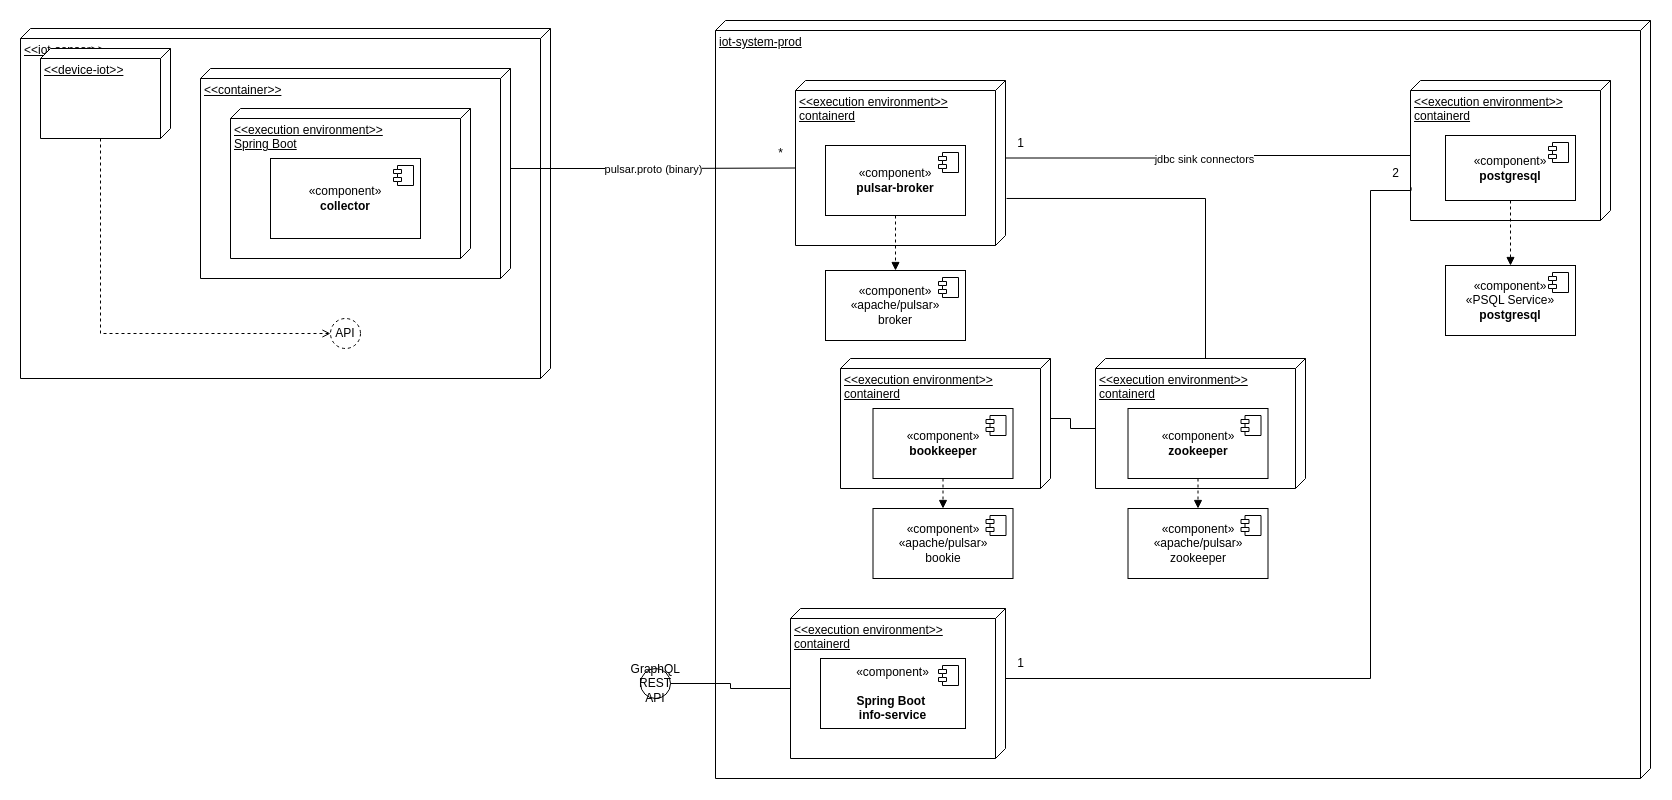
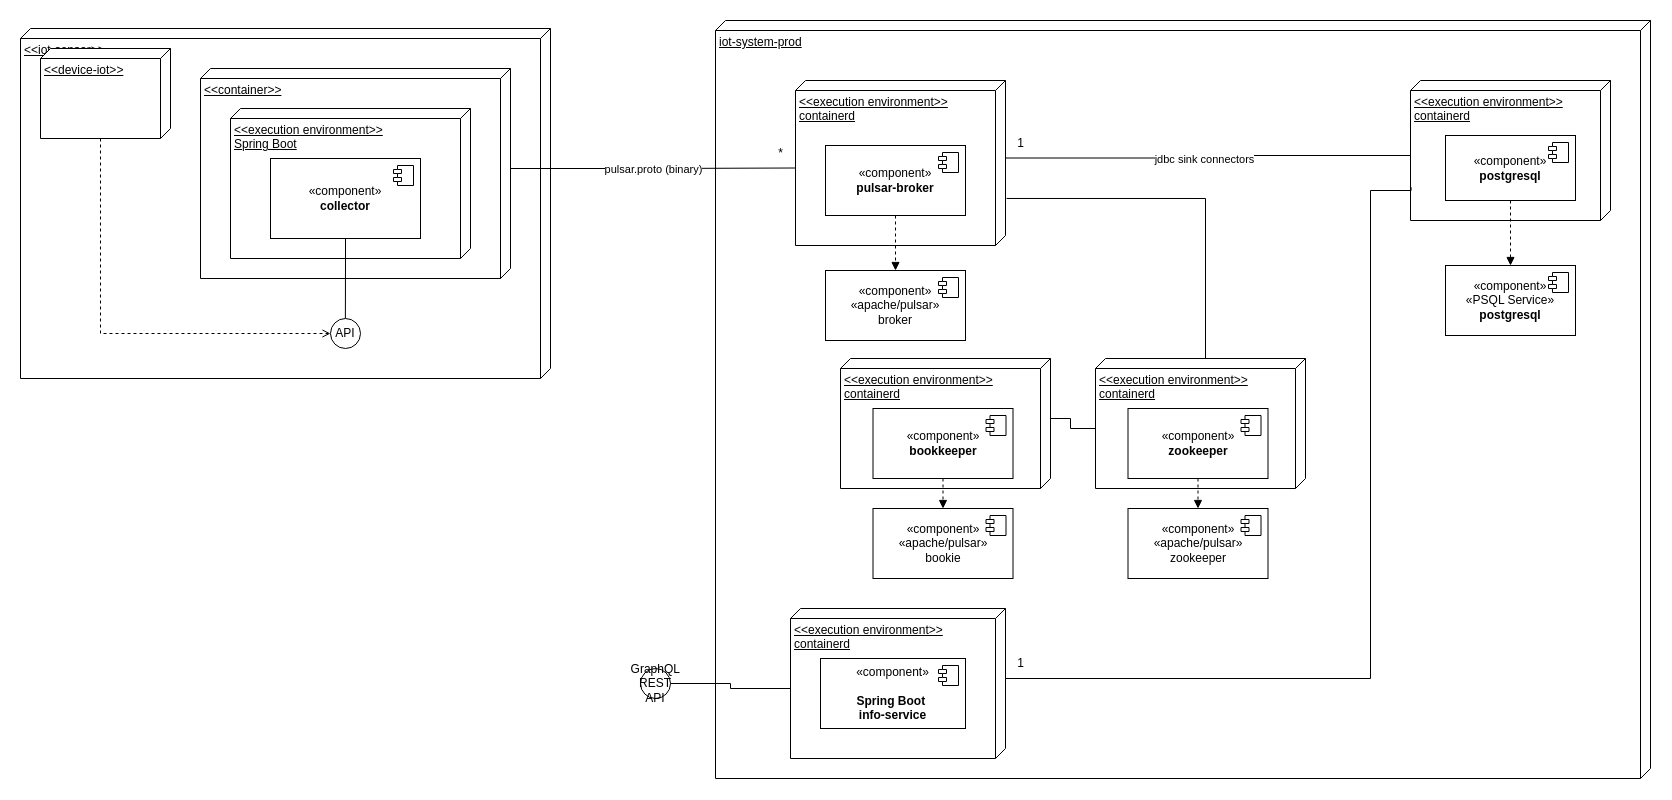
node "2": removed
edge "«component» collector" -- "<<iot-sensor>>": added
node "API": style dashed -> solid
